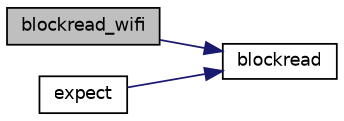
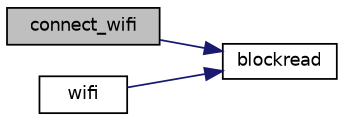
node "blockread_wifi": label "blockread_wifi" -> "connect_wifi"
node "expect": label "expect" -> "wifi"
